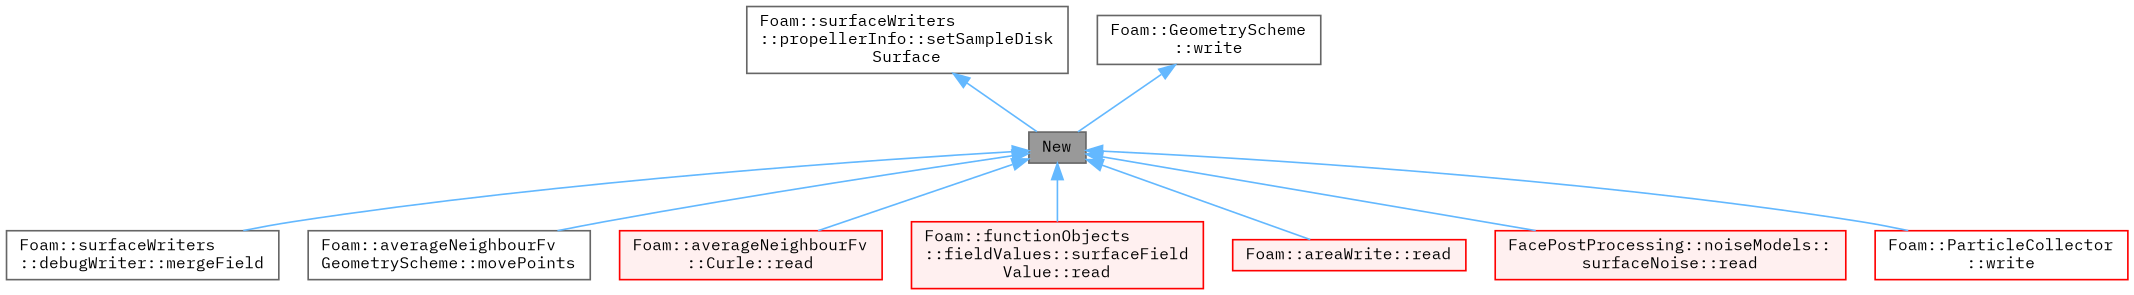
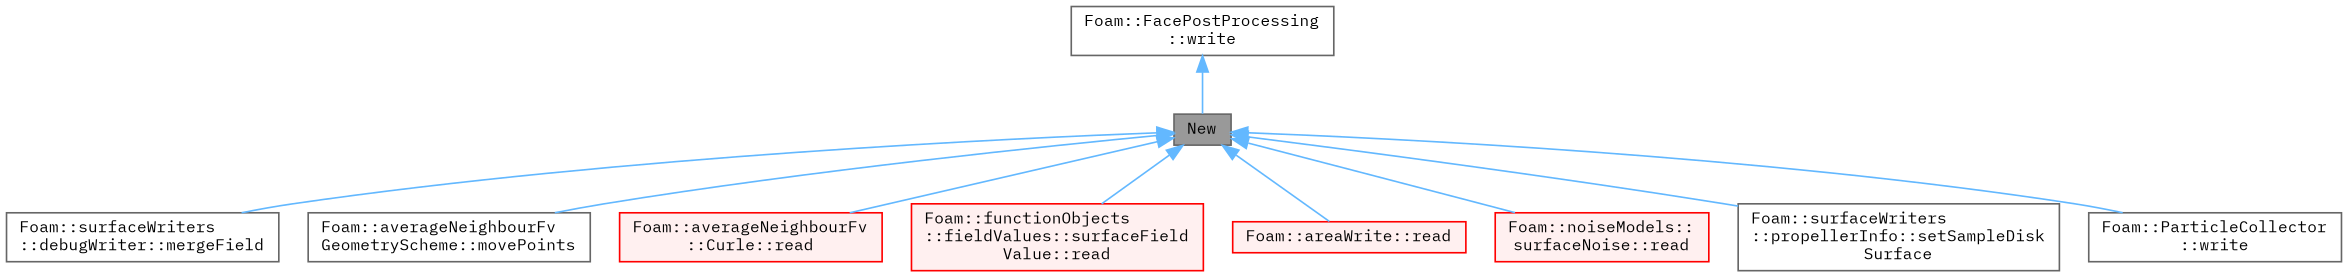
node "Foam::GeometryScheme ::write": label "Foam::GeometryScheme ::write" -> "Foam::FacePostProcessing ::write"
edge "New" -> "Foam::surfaceWriters ::propellerInfo::setSampleDisk Surface": reversed
node "FacePostProcessing::noiseModels:: surfaceNoise::read": label "FacePostProcessing::noiseModels:: surfaceNoise::read" -> "Foam::noiseModels:: surfaceNoise::read"
node "Foam::ParticleCollector ::write": color red -> grey40
